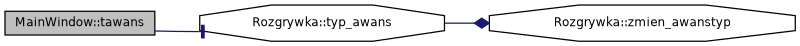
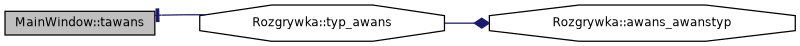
node "Rozgrywka::zmien_awanstyp": label "Rozgrywka::zmien_awanstyp" -> "Rozgrywka::awans_awanstyp"
edge "MainWindow::tawans" -> "Rozgrywka::typ_awans": reversed
